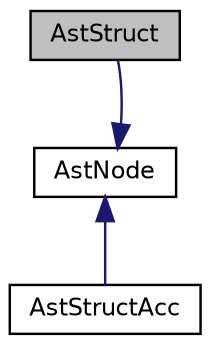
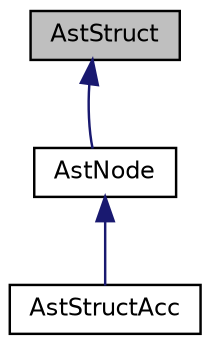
edge "AstStruct" -> "AstNode": reversed
